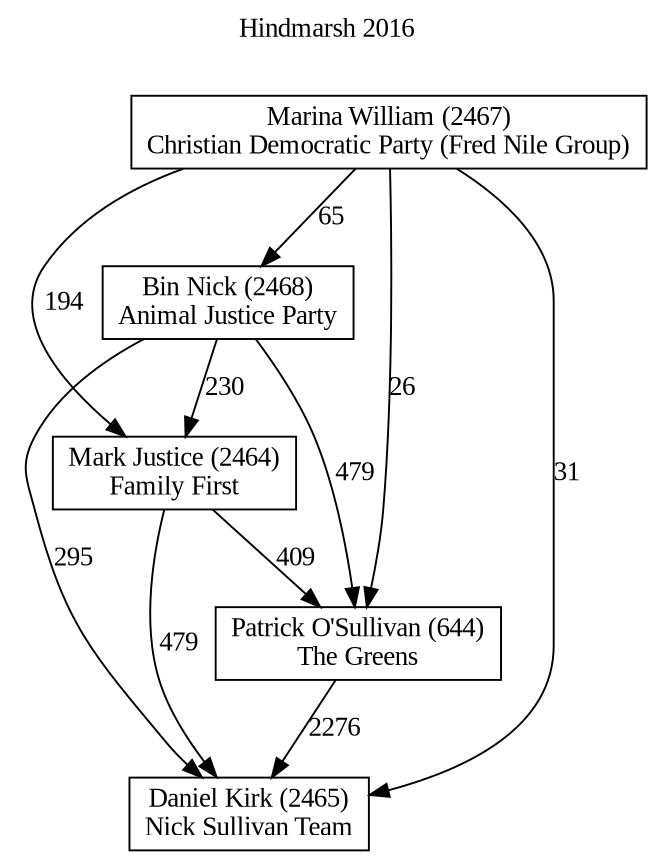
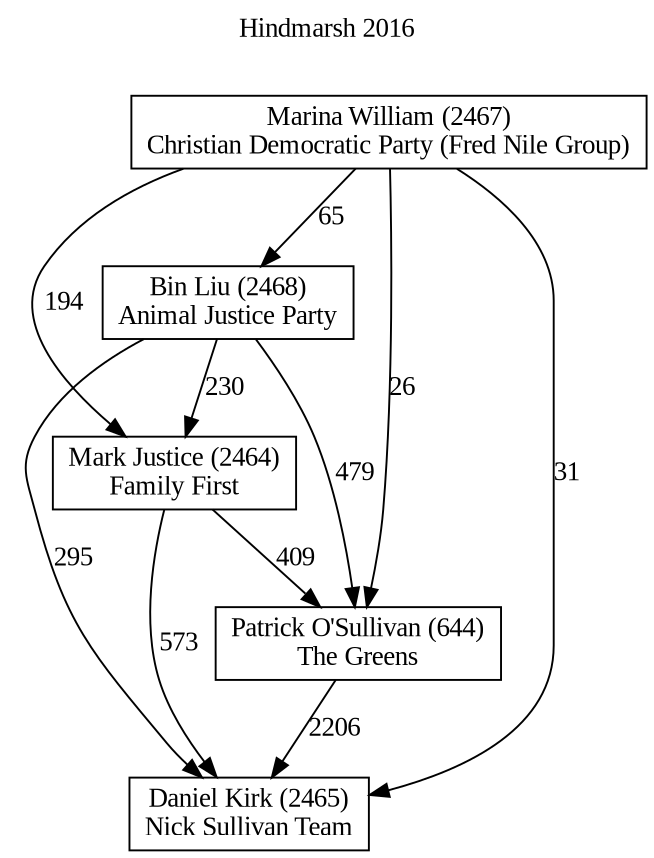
node "Bin Nick (2468) Animal Justice Party": label "Bin Nick (2468) Animal Justice Party" -> "Bin Liu (2468) Animal Justice Party"
edge "Mark Justice (2464) Family First" -> "Daniel Kirk (2465) Nick Sullivan Team": label "479" -> "573"
edge "Patrick O'Sullivan (644) The Greens" -> "Daniel Kirk (2465) Nick Sullivan Team": label "2276" -> "2206"
